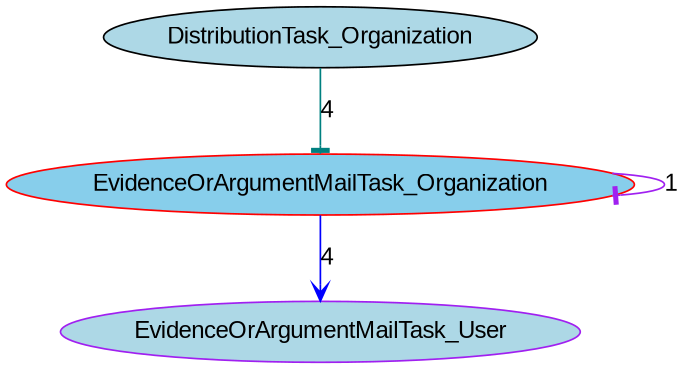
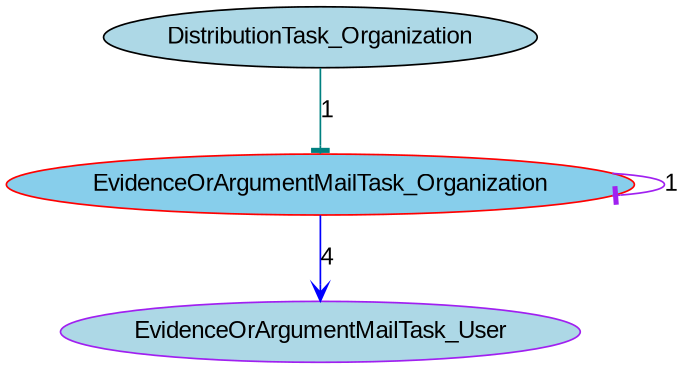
edge "DistributionTask_Organization" -> "EvidenceOrArgumentMailTask_Organization": label "4" -> "1"
